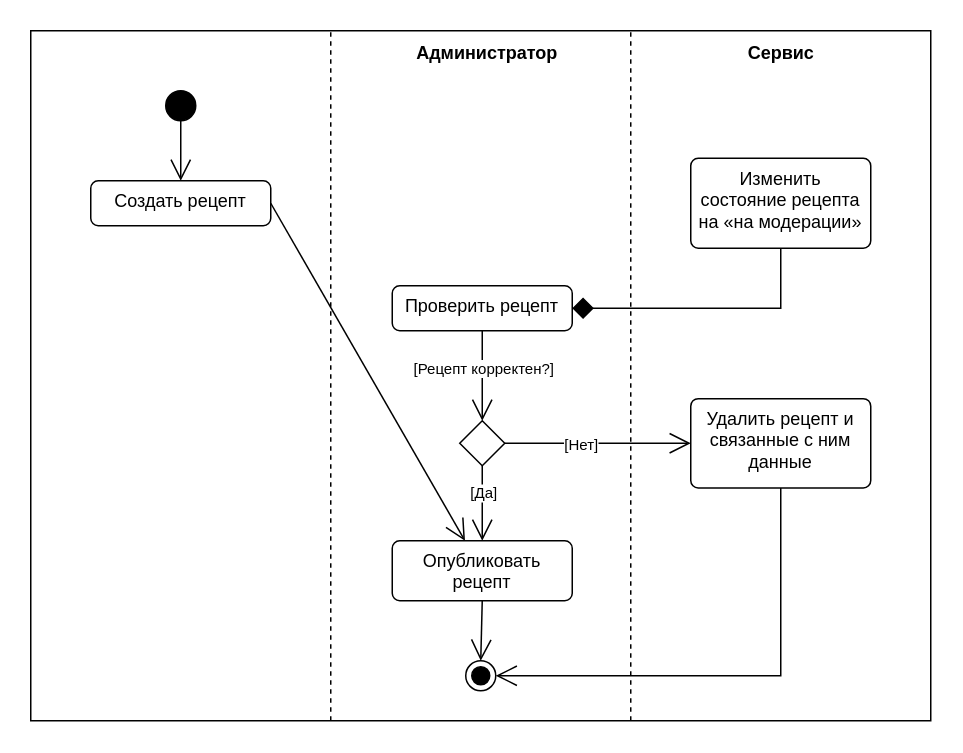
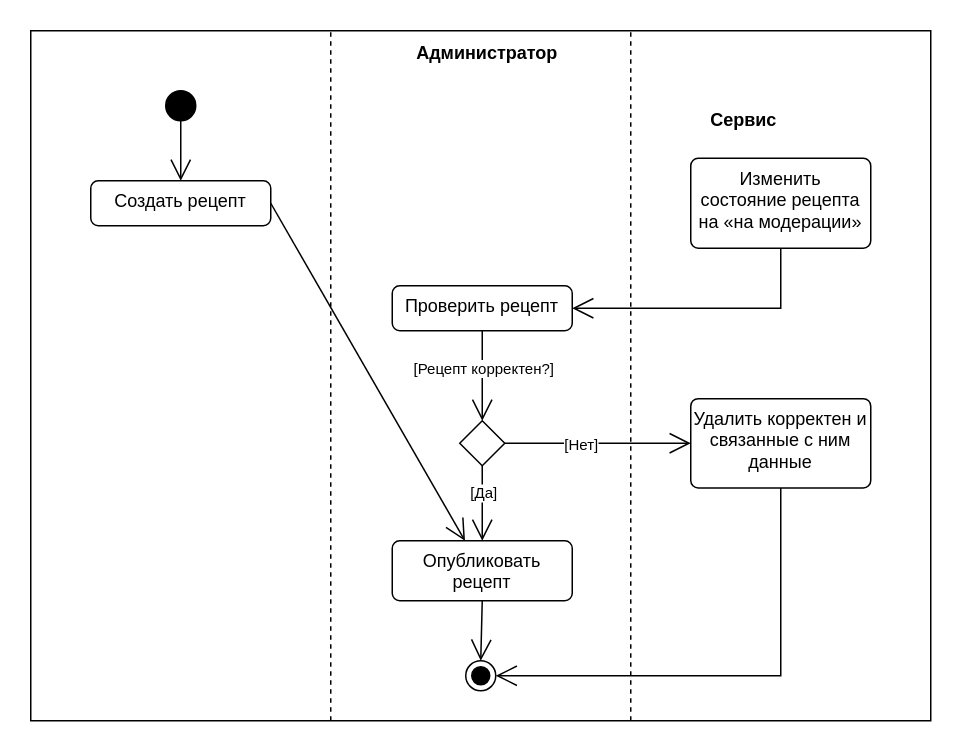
node "Сервис": moved (781, 53) -> (743, 121)
edge "Изменить состояние рецепта на «на модерации»" -> "Проверить рецепт": arrowhead diamond -> open
node "Удалить рецепт и связанные с ним данные": label "Удалить рецепт и связанные с ним данные" -> "Удалить корректен и связанные с ним данные"
